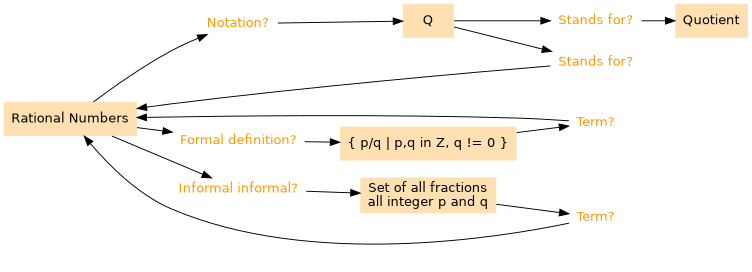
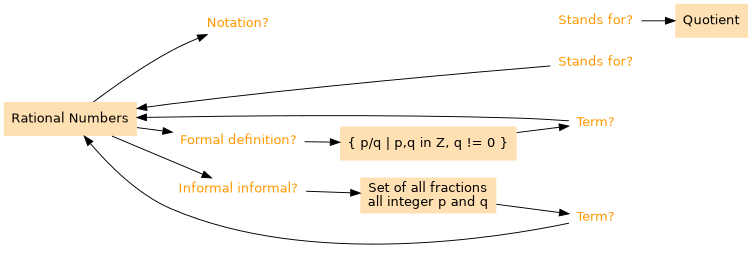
node "Q": removed
